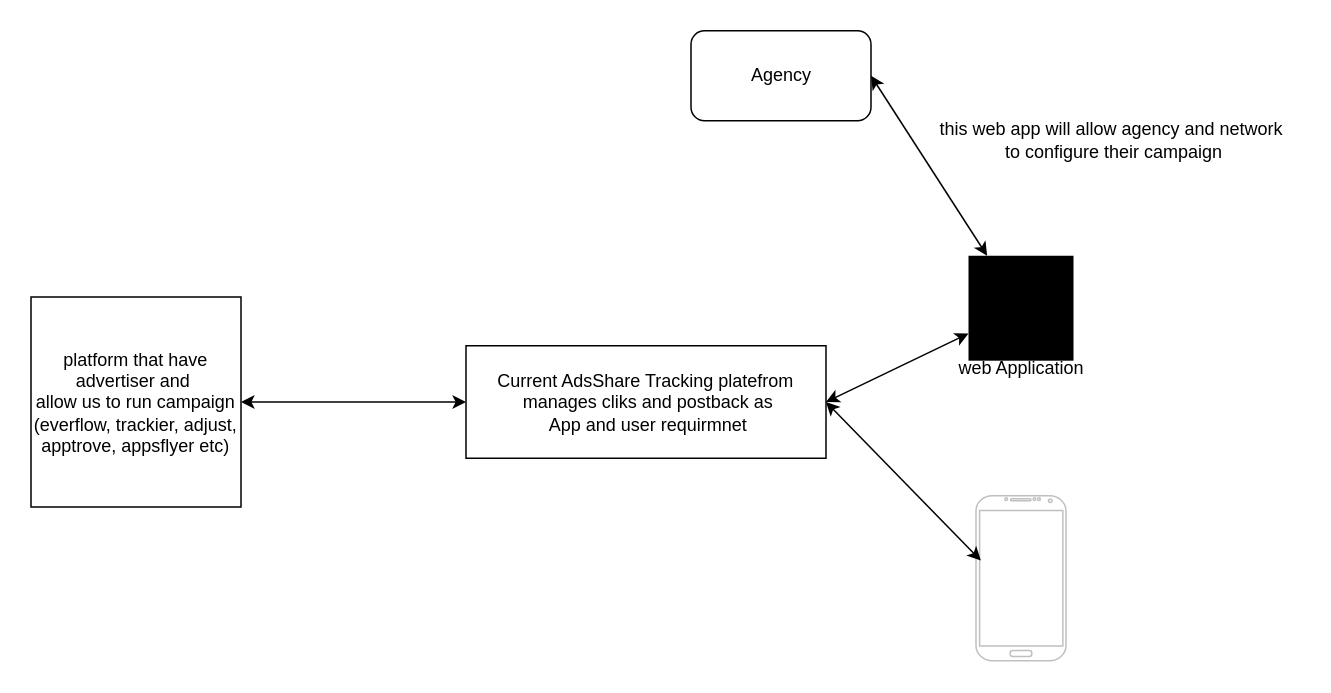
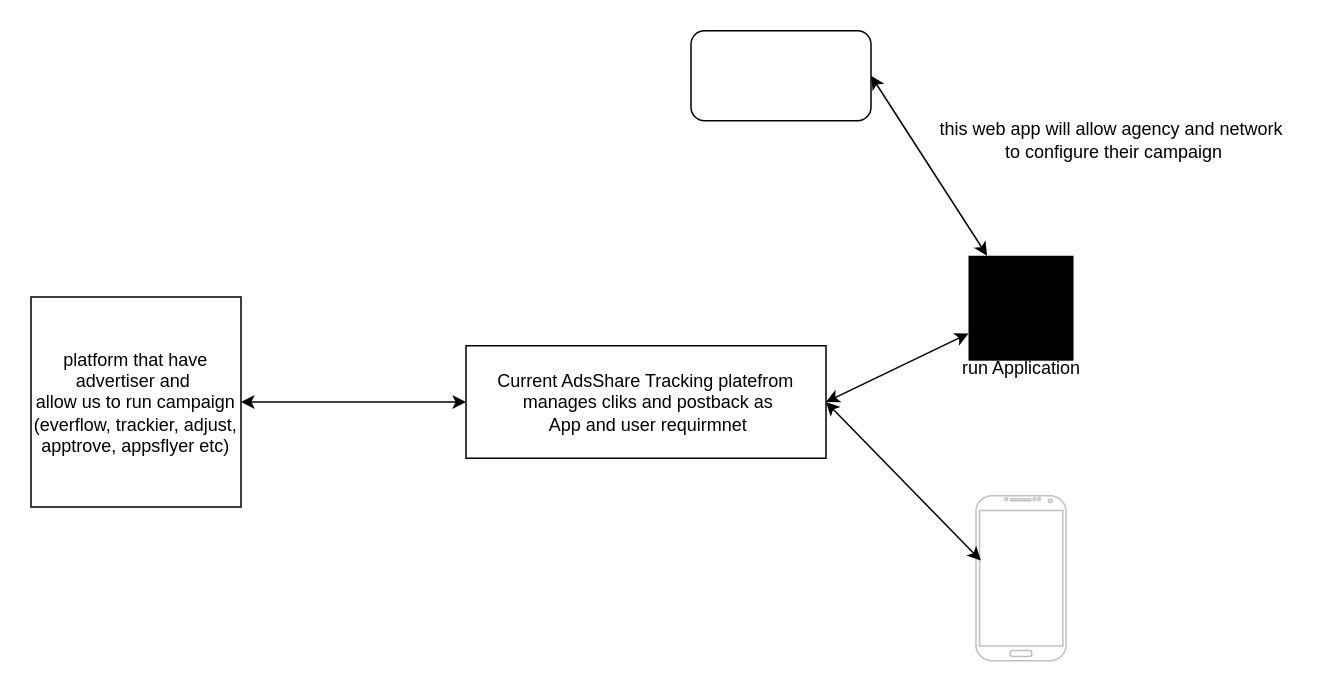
node "Agency": removed
node "web Application": label "web Application" -> "run Application"
